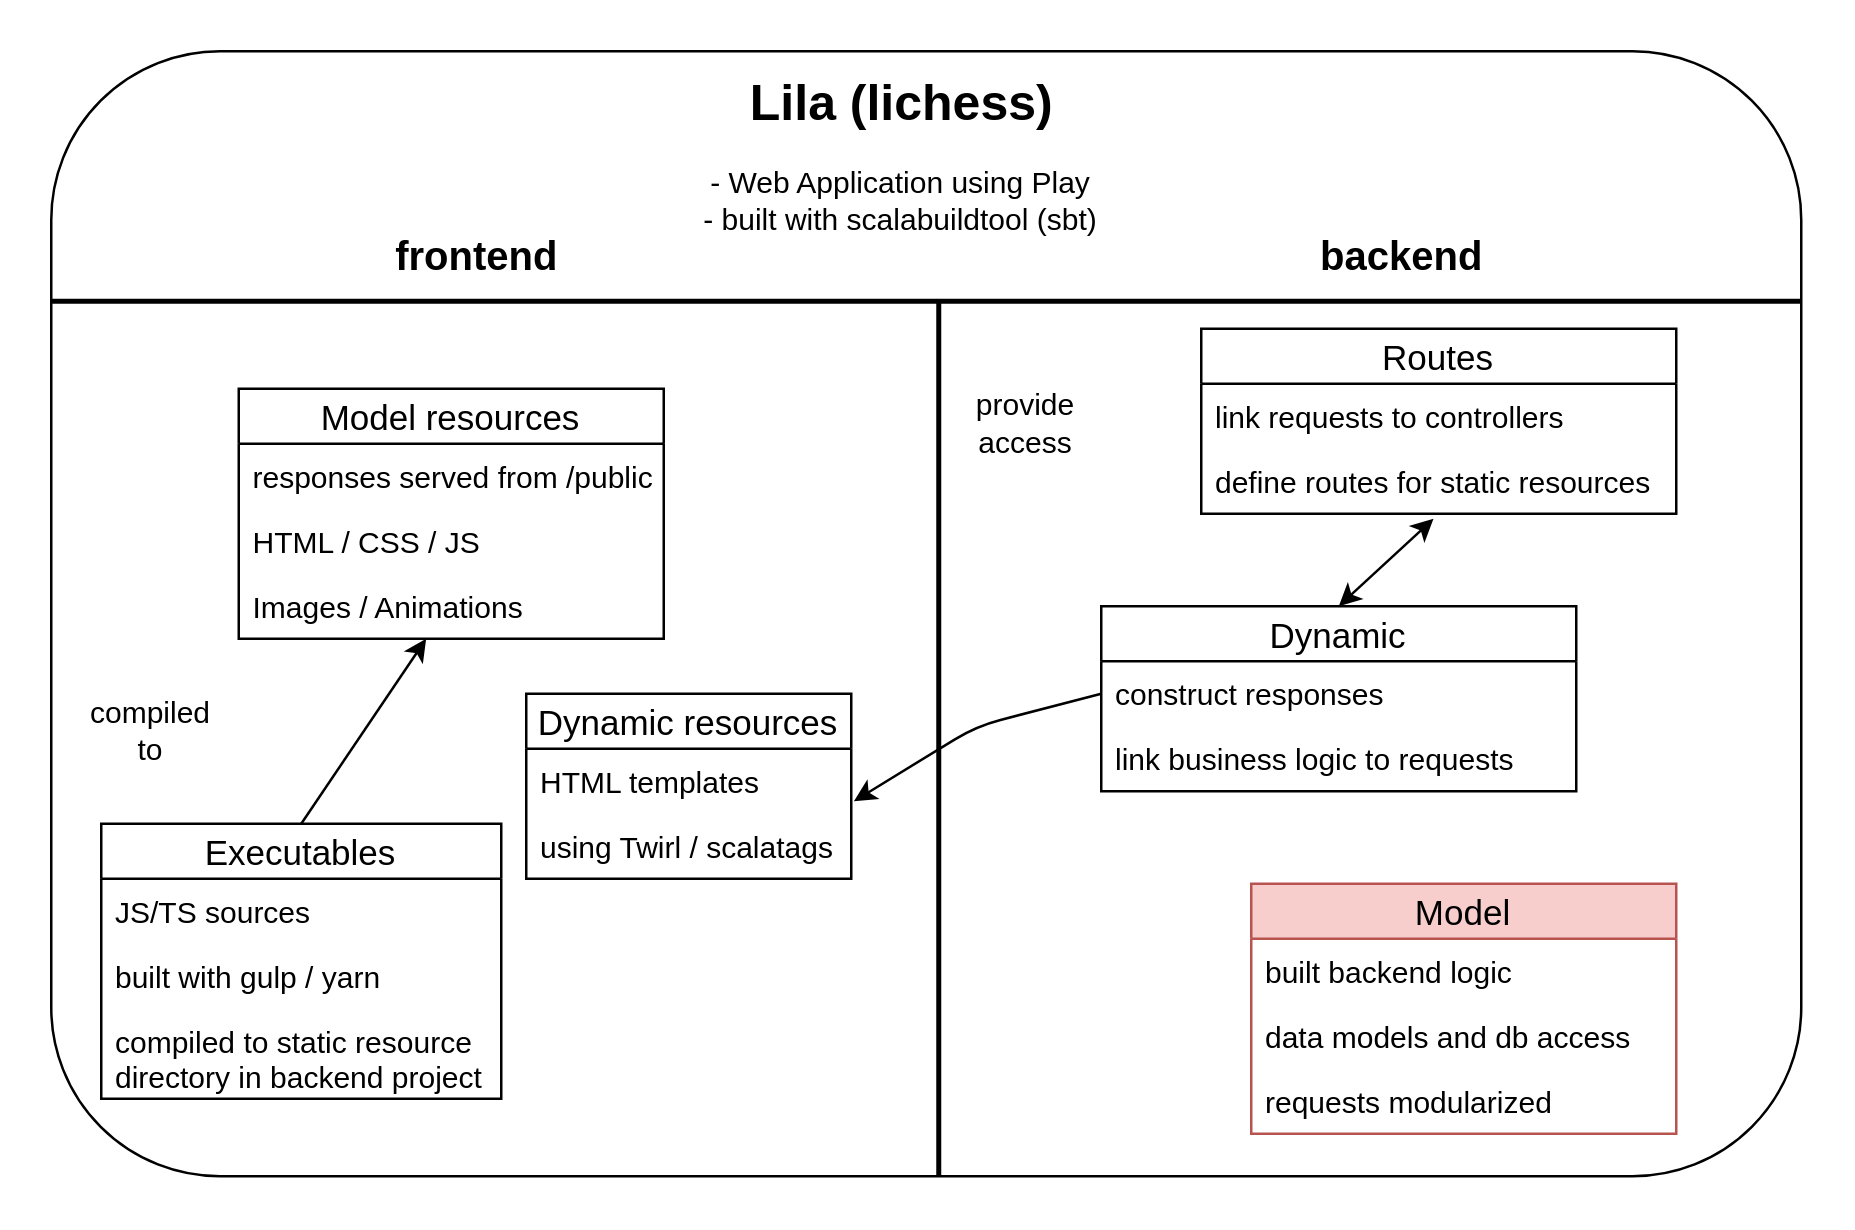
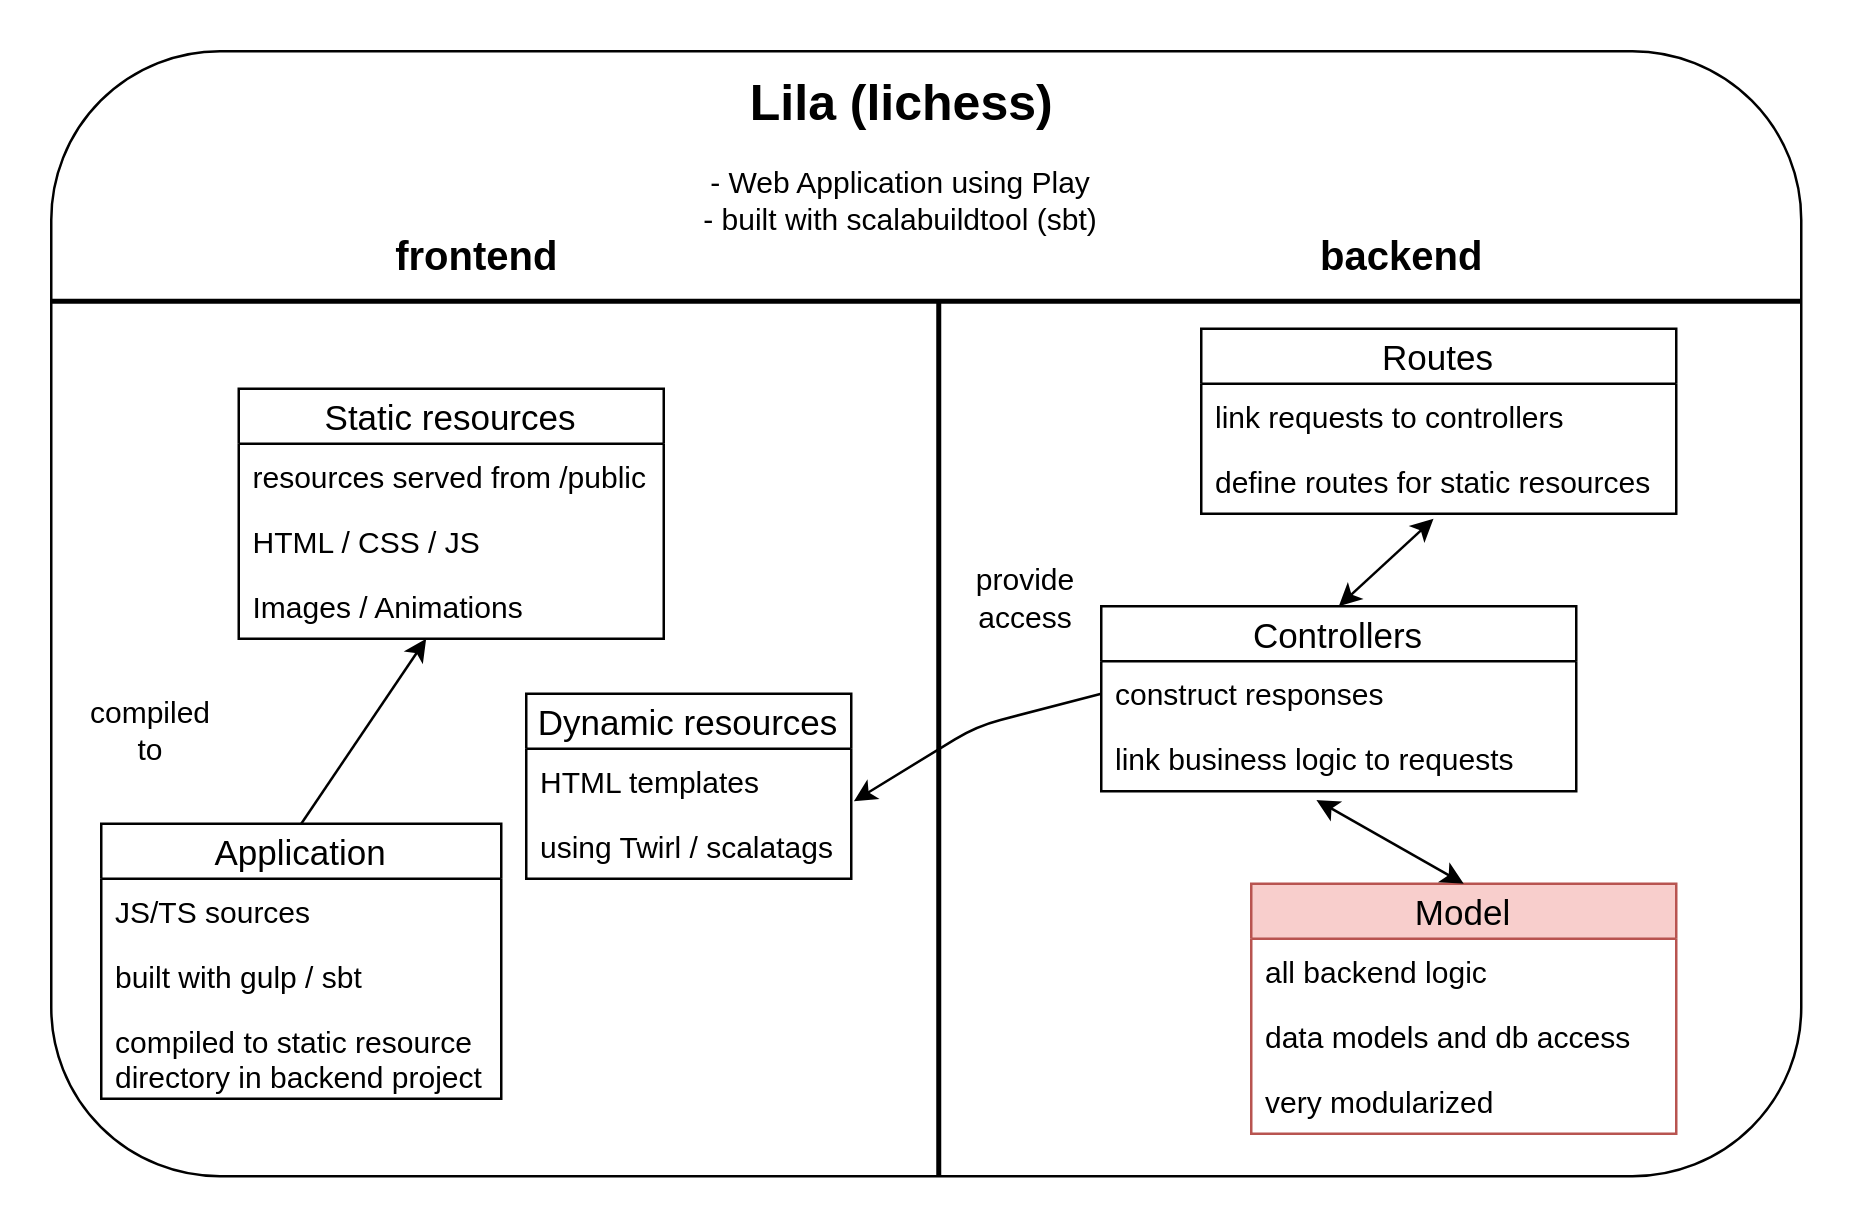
node "Model resources": label "Model resources" -> "Static resources"
node "provide access": moved (1026, 424) -> (1026, 599)
node "responses served from /public": label "responses served from /public" -> "resources served from /public"
node "Dynamic": label "Dynamic" -> "Controllers"
edge "link business logic to requests" -- "Model": added
node "Executables": label "Executables" -> "Application"
node "built backend logic": label "built backend logic" -> "all backend logic"
node "built with gulp / yarn": label "built with gulp / yarn" -> "built with gulp / sbt"
node "requests modularized": label "requests modularized" -> "very modularized"
